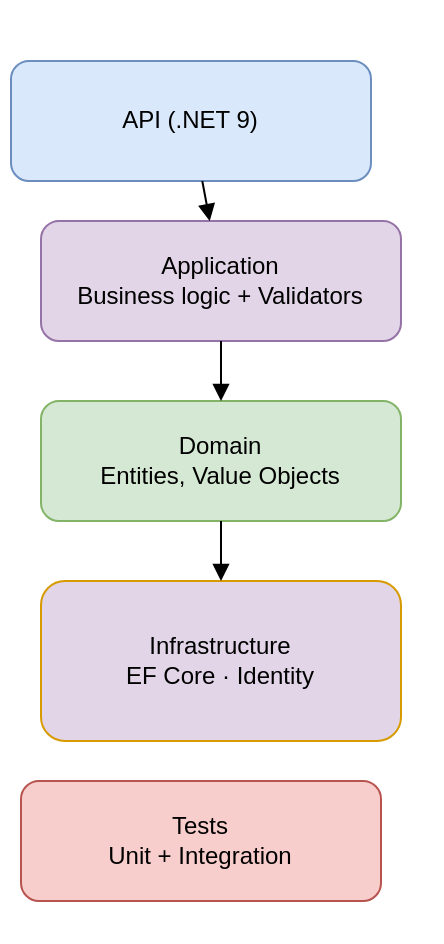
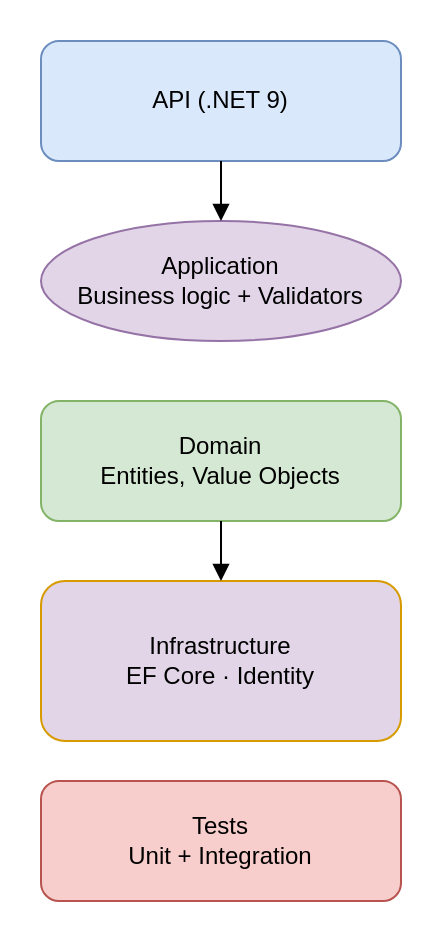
node "API (.NET 9)": moved (191, 121) -> (221, 101)
node "Application Business logic + Validators": shape rounded rectangle -> ellipse
edge "Application Business logic + Validators" -> "Domain Entities, Value Objects": removed
node "Tests Unit + Integration": moved (201, 841) -> (221, 841)
